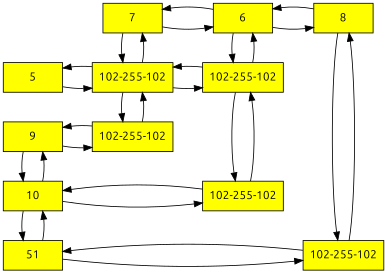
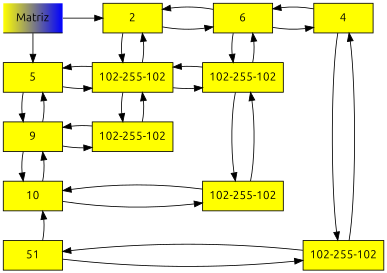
node "Matriz": added
node "7": label "7" -> "2"
node "8": label "8" -> "4"
edge "5" -> "9": added
edge "9" -> "5": added
edge "10" -> "51": removed
